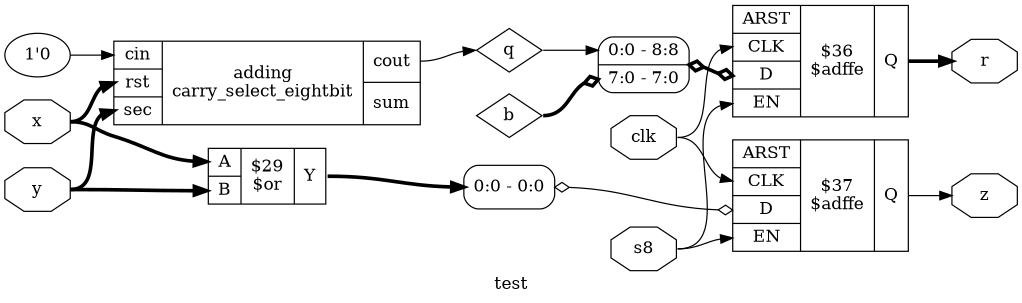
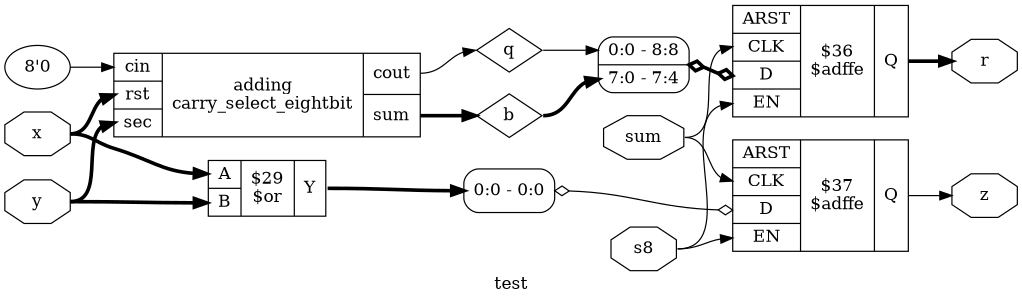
node "1'0": label "1'0" -> "8'0"
node "0:0 - 8:8": text "7:0 - 7:0" -> "7:0 - 7:4"
edge "b" -> "0:0 - 8:8": arrowhead odiamond -> normal
edge "cin" -> "b": added
node "clk": label "clk" -> "sum"
